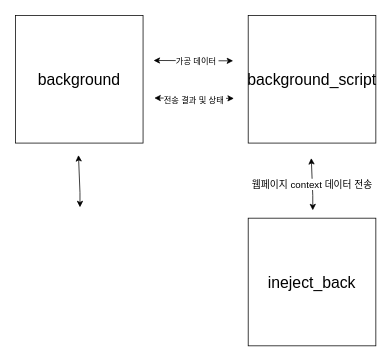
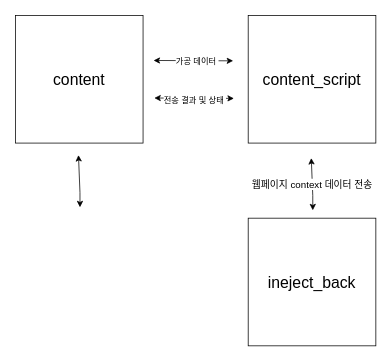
node "background": label "background" -> "content"
node "background_script": label "background_script" -> "content_script"
